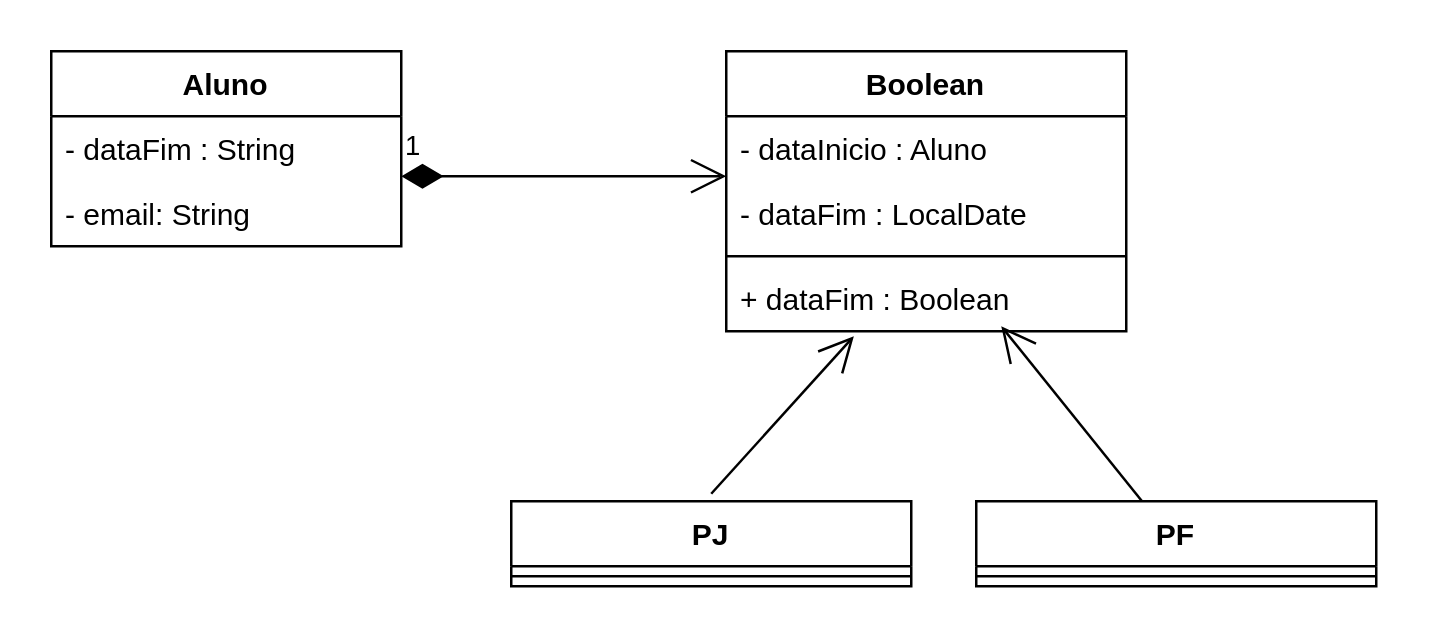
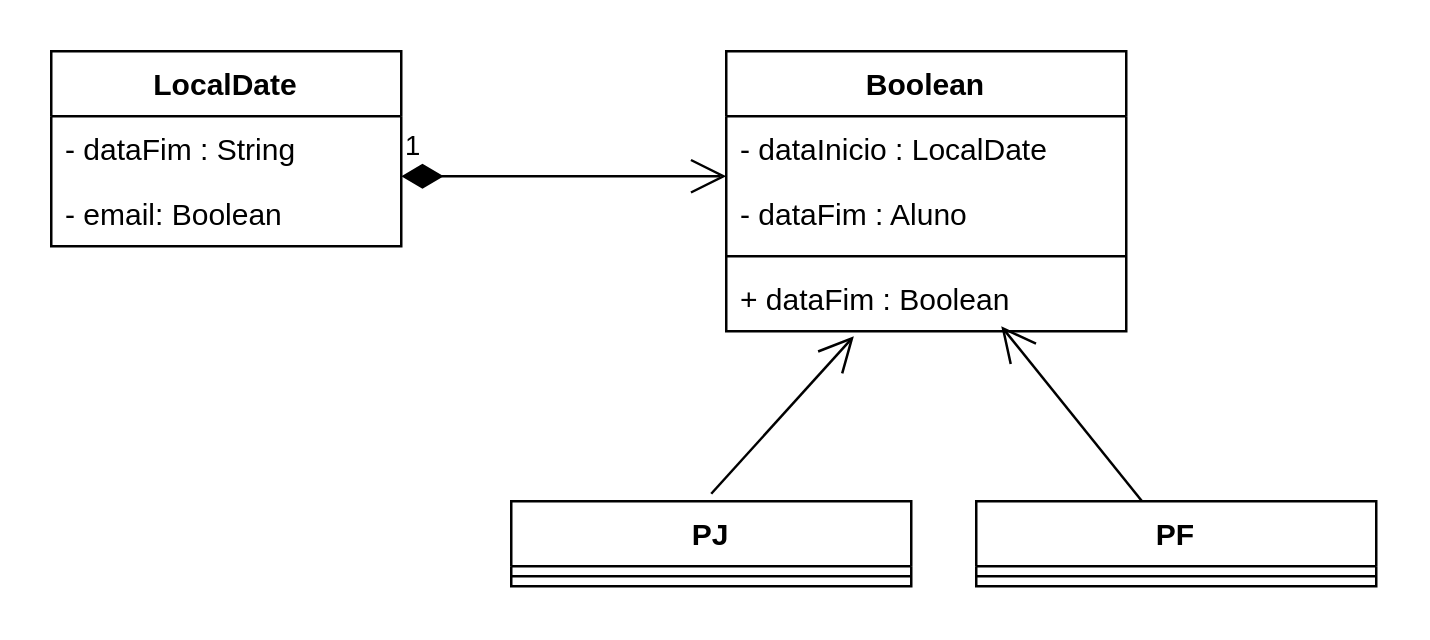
node "Aluno": label "Aluno" -> "LocalDate"
node "- dataInicio : Aluno": label "- dataInicio : Aluno" -> "- dataInicio : LocalDate"
node "- email: String": label "- email: String" -> "- email: Boolean"
node "- dataFim : LocalDate": label "- dataFim : LocalDate" -> "- dataFim : Aluno"
